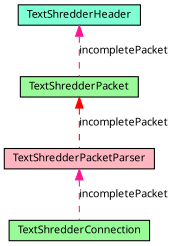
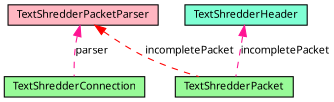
edge "TextShredderPacketParser" -> "TextShredderPacket": reversed
edge "TextShredderConnection" -> "TextShredderPacketParser": label "incompletePacket" -> "parser"
